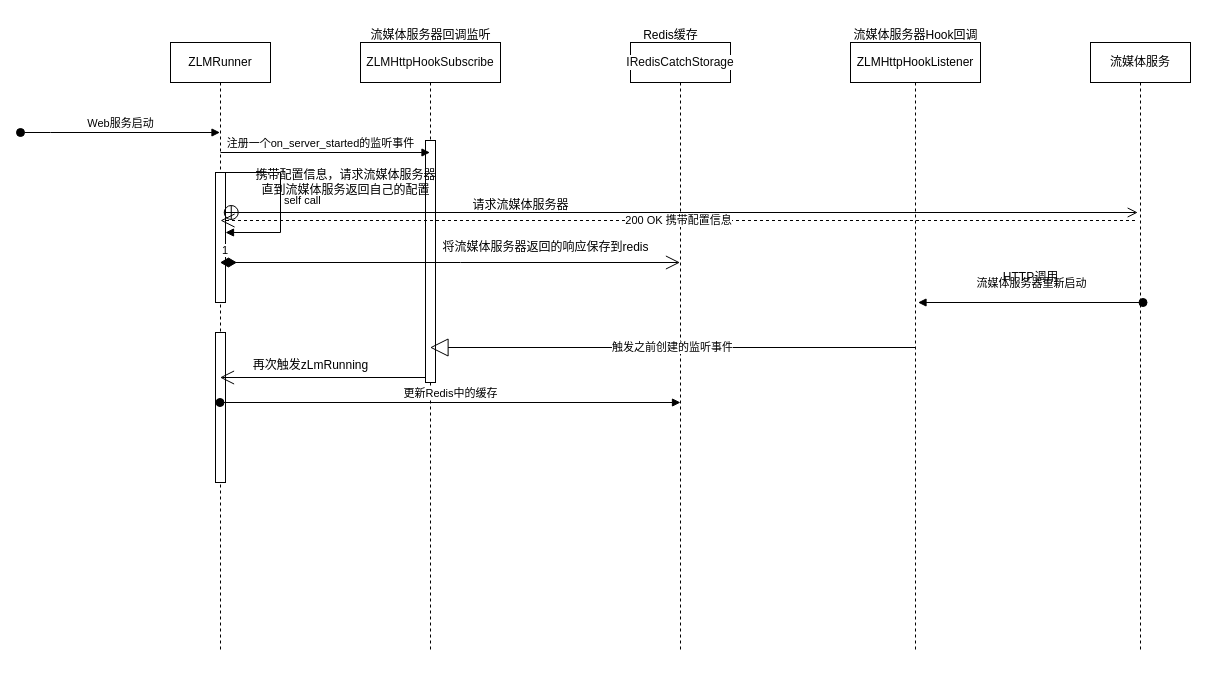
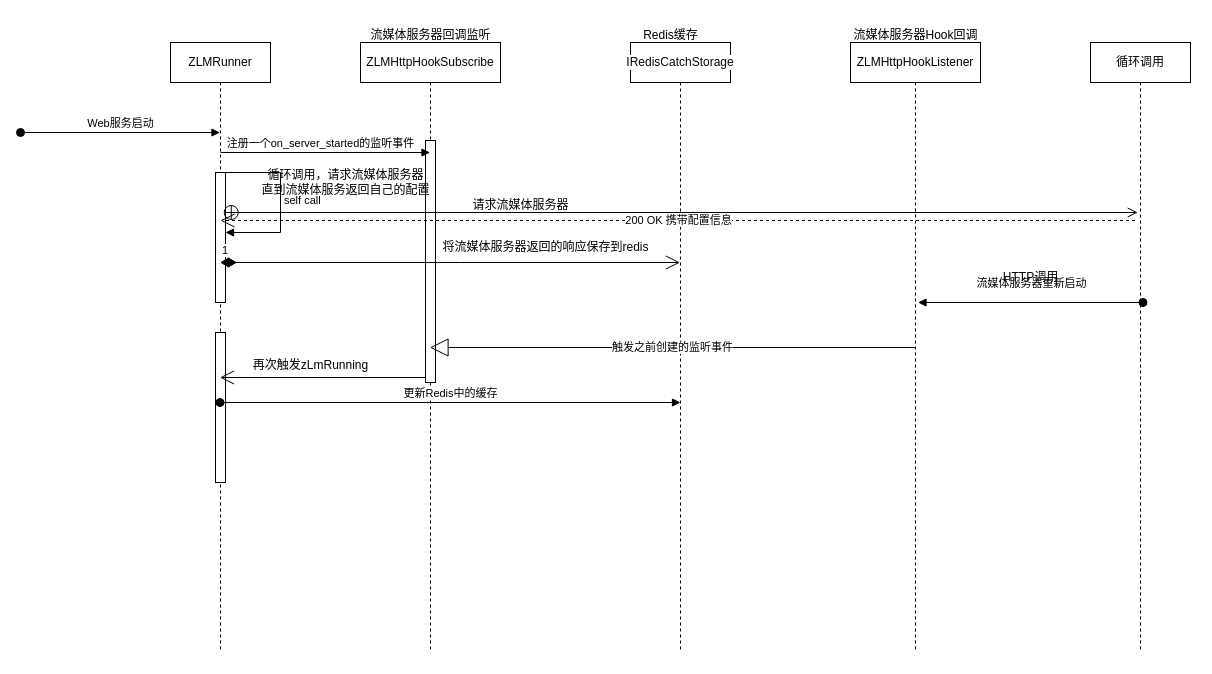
node "流媒体服务": label "流媒体服务" -> "循环调用"
node "携带配置信息，请求流媒体服务器 直到流媒体服务返回自己的配置": label "携带配置信息，请求流媒体服务器 直到流媒体服务返回自己的配置" -> "循环调用，请求流媒体服务器 直到流媒体服务返回自己的配置"
